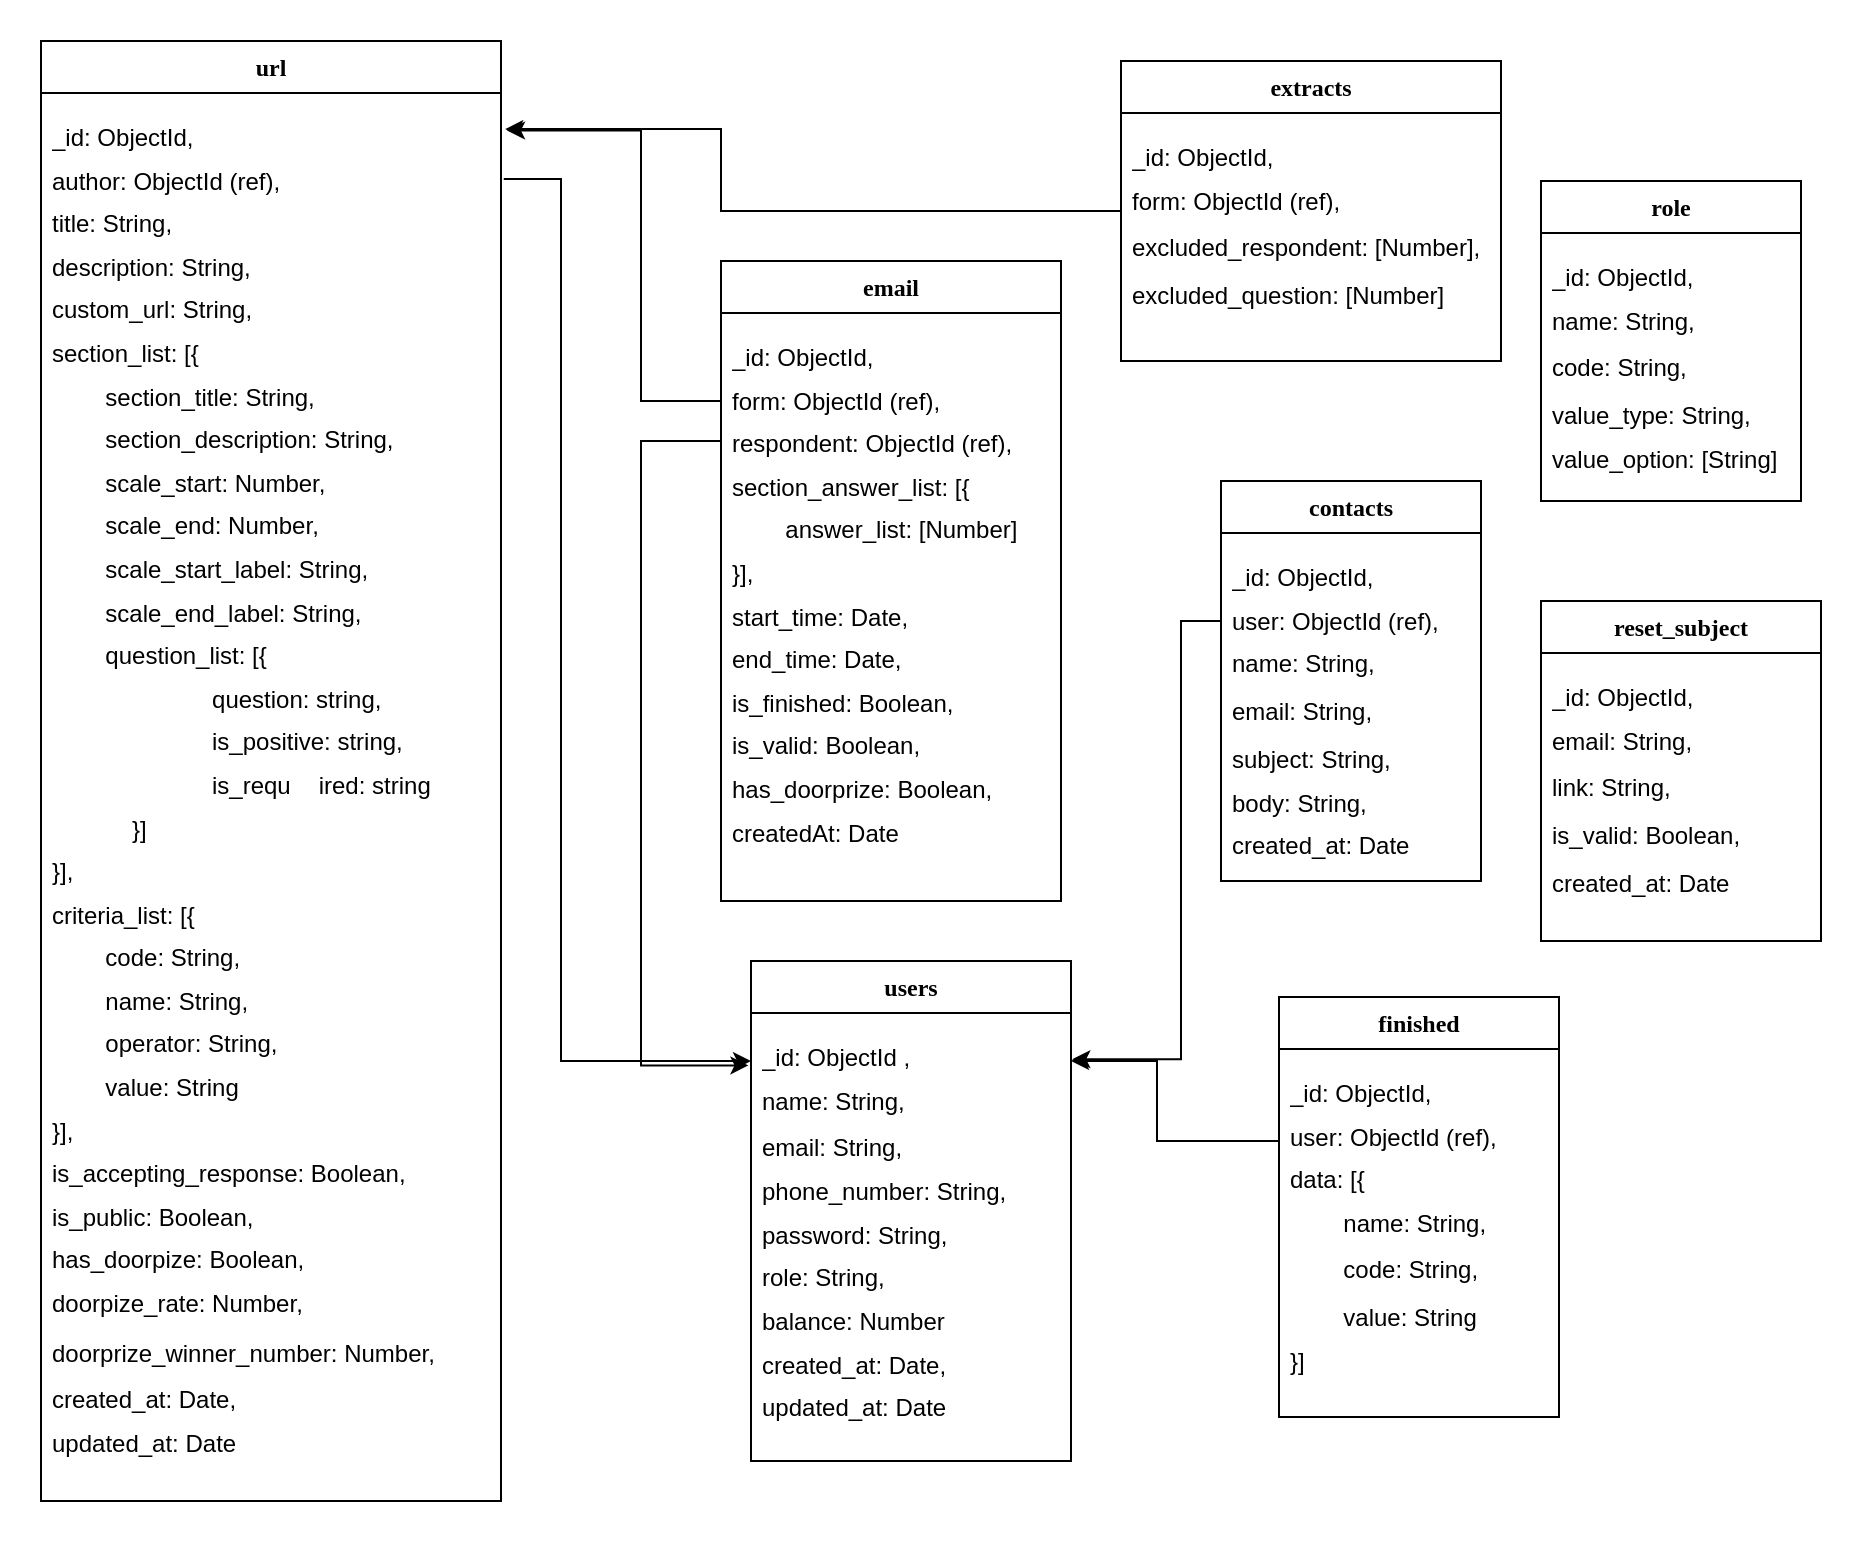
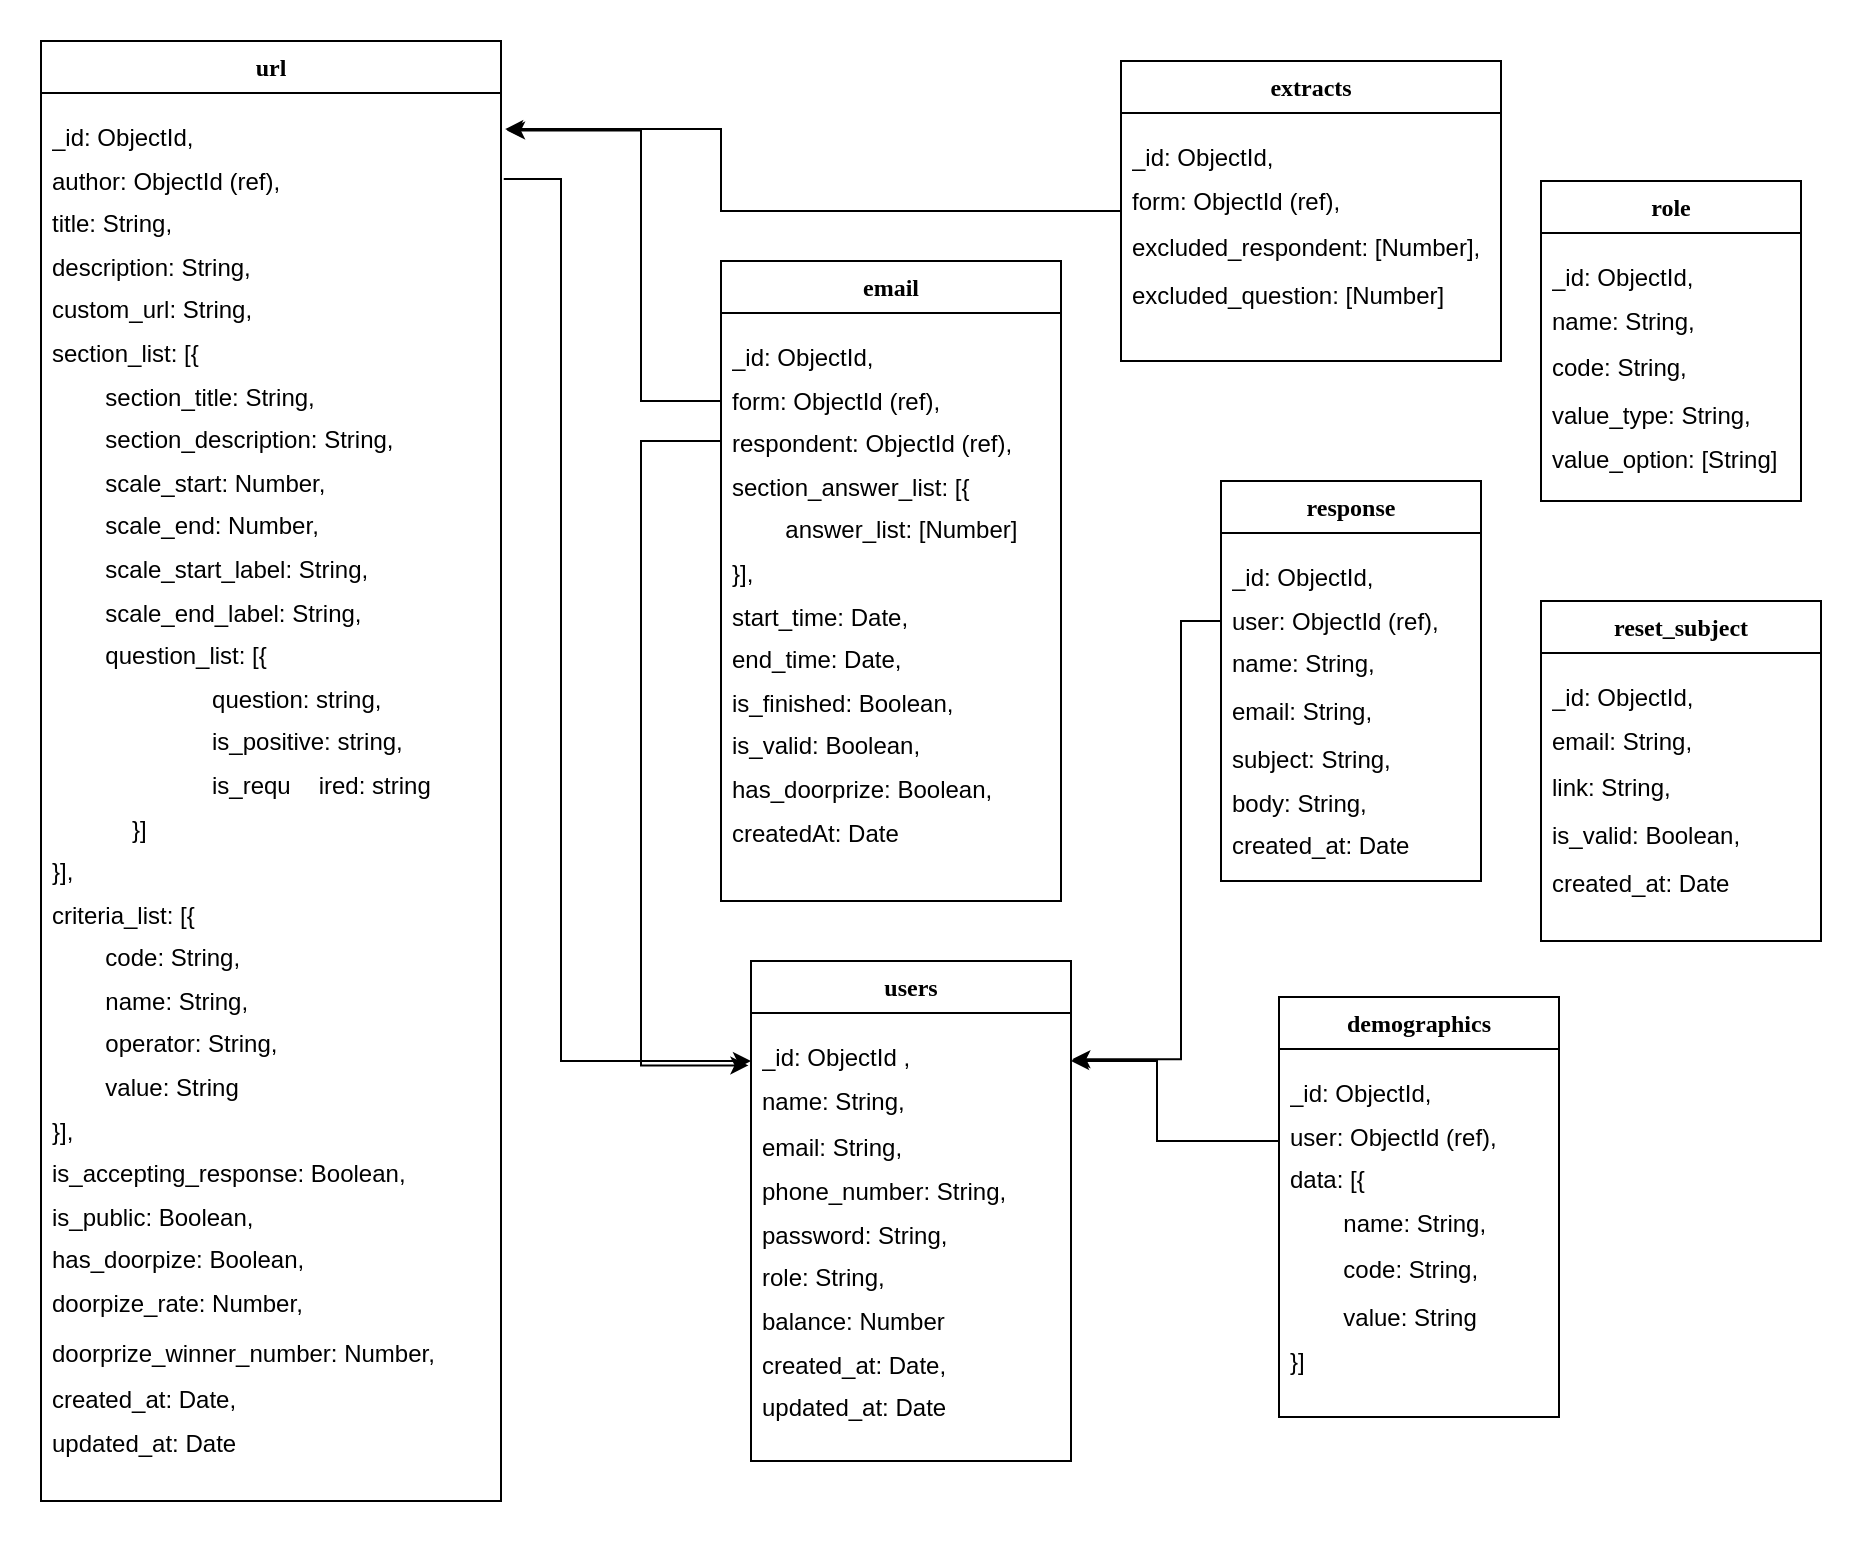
node "contacts": label "contacts" -> "response"
node "finished": label "finished" -> "demographics"
